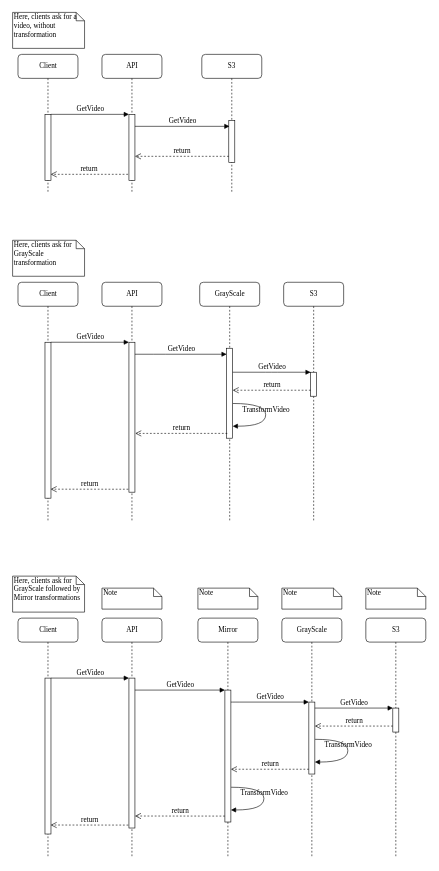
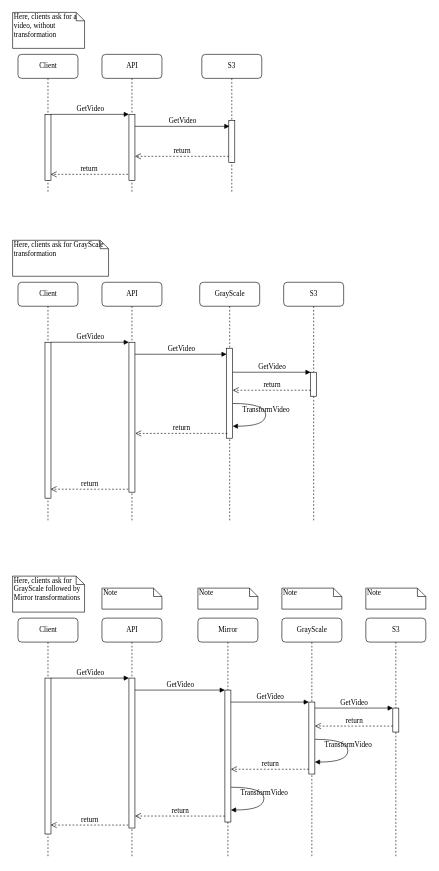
node "Here, clients ask for GrayScale transformation": size 72x36 -> 96x36
